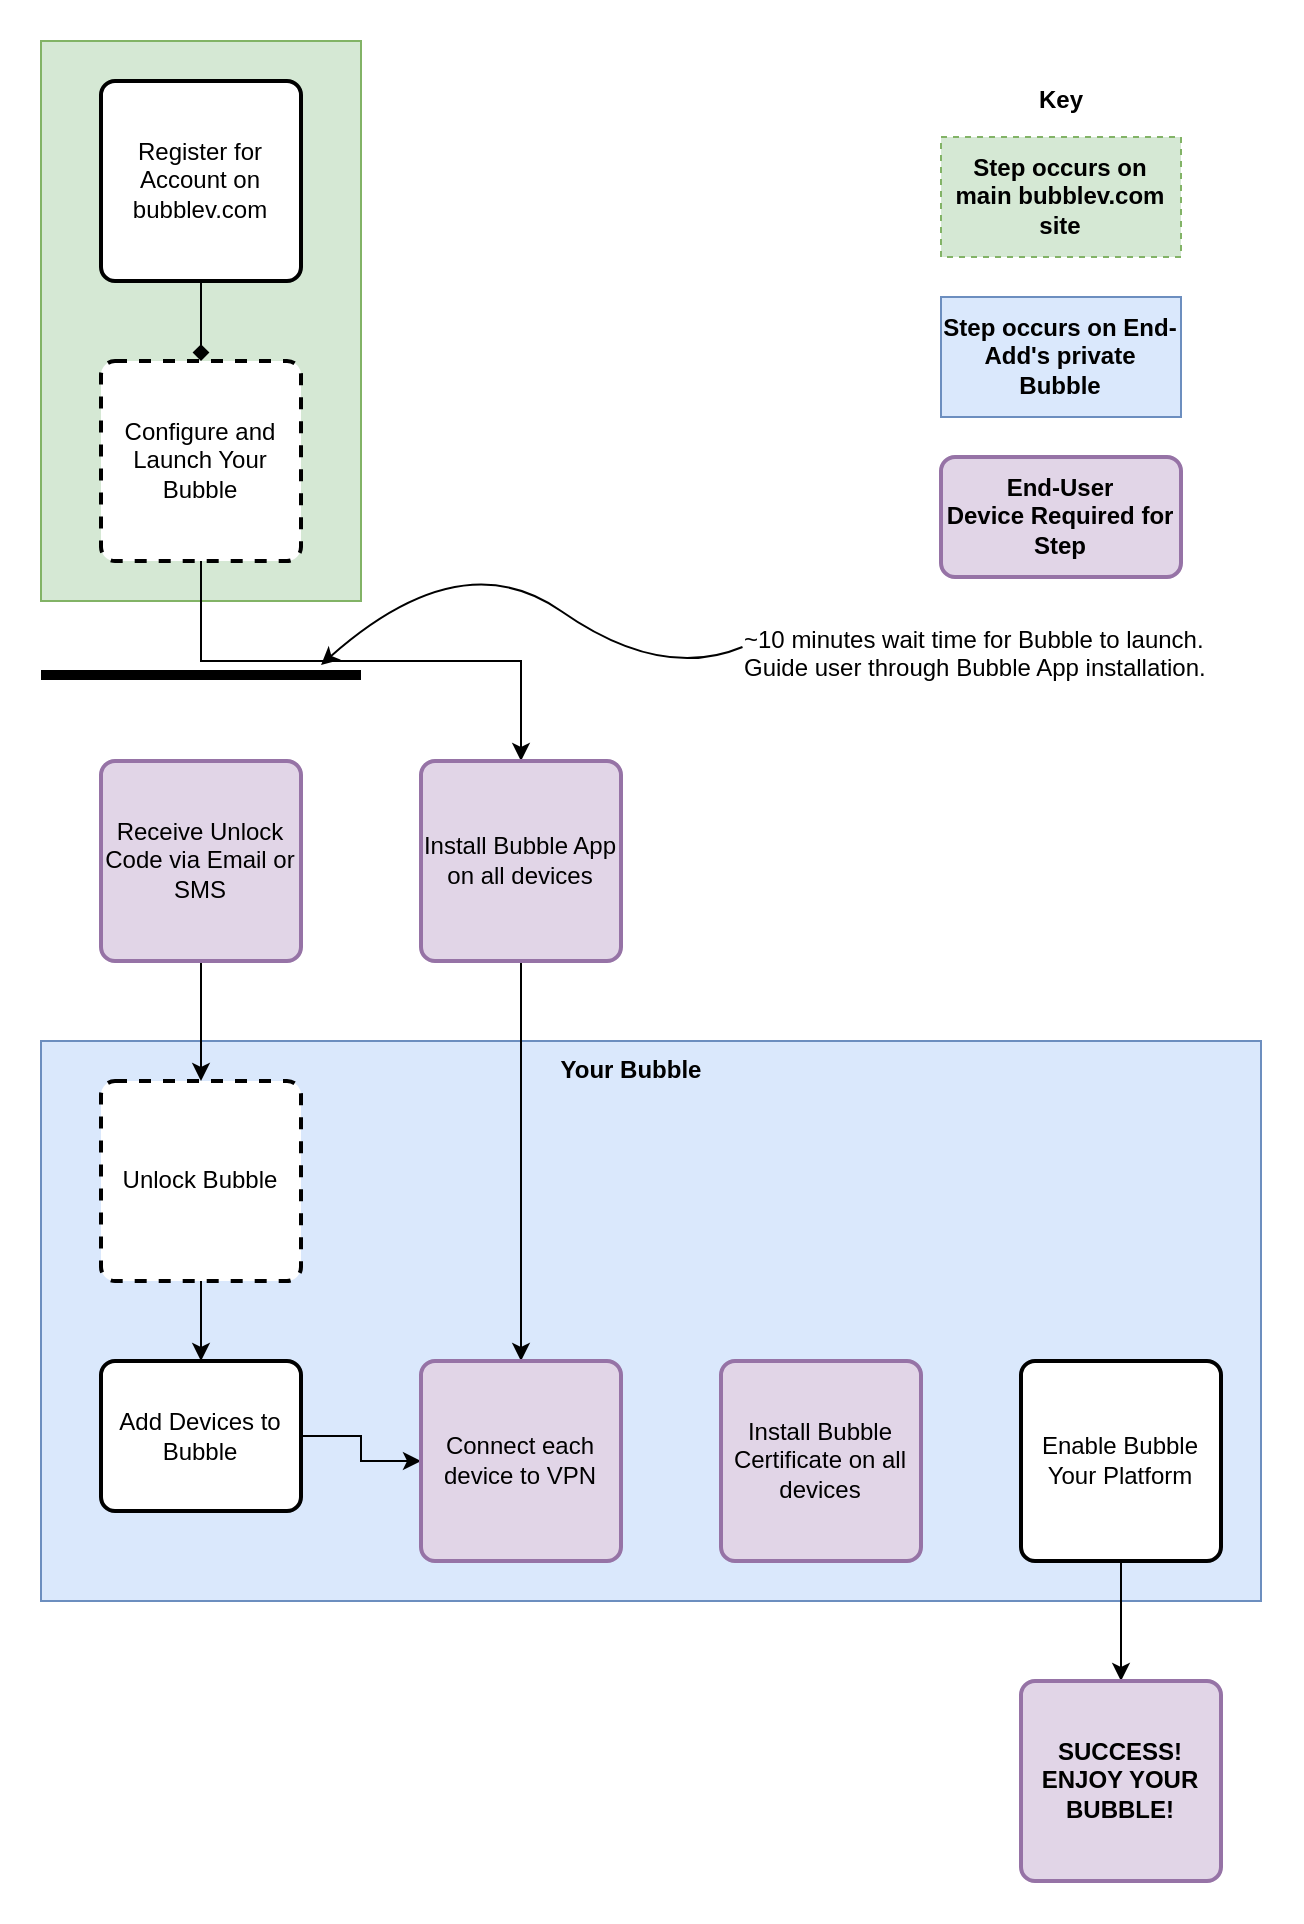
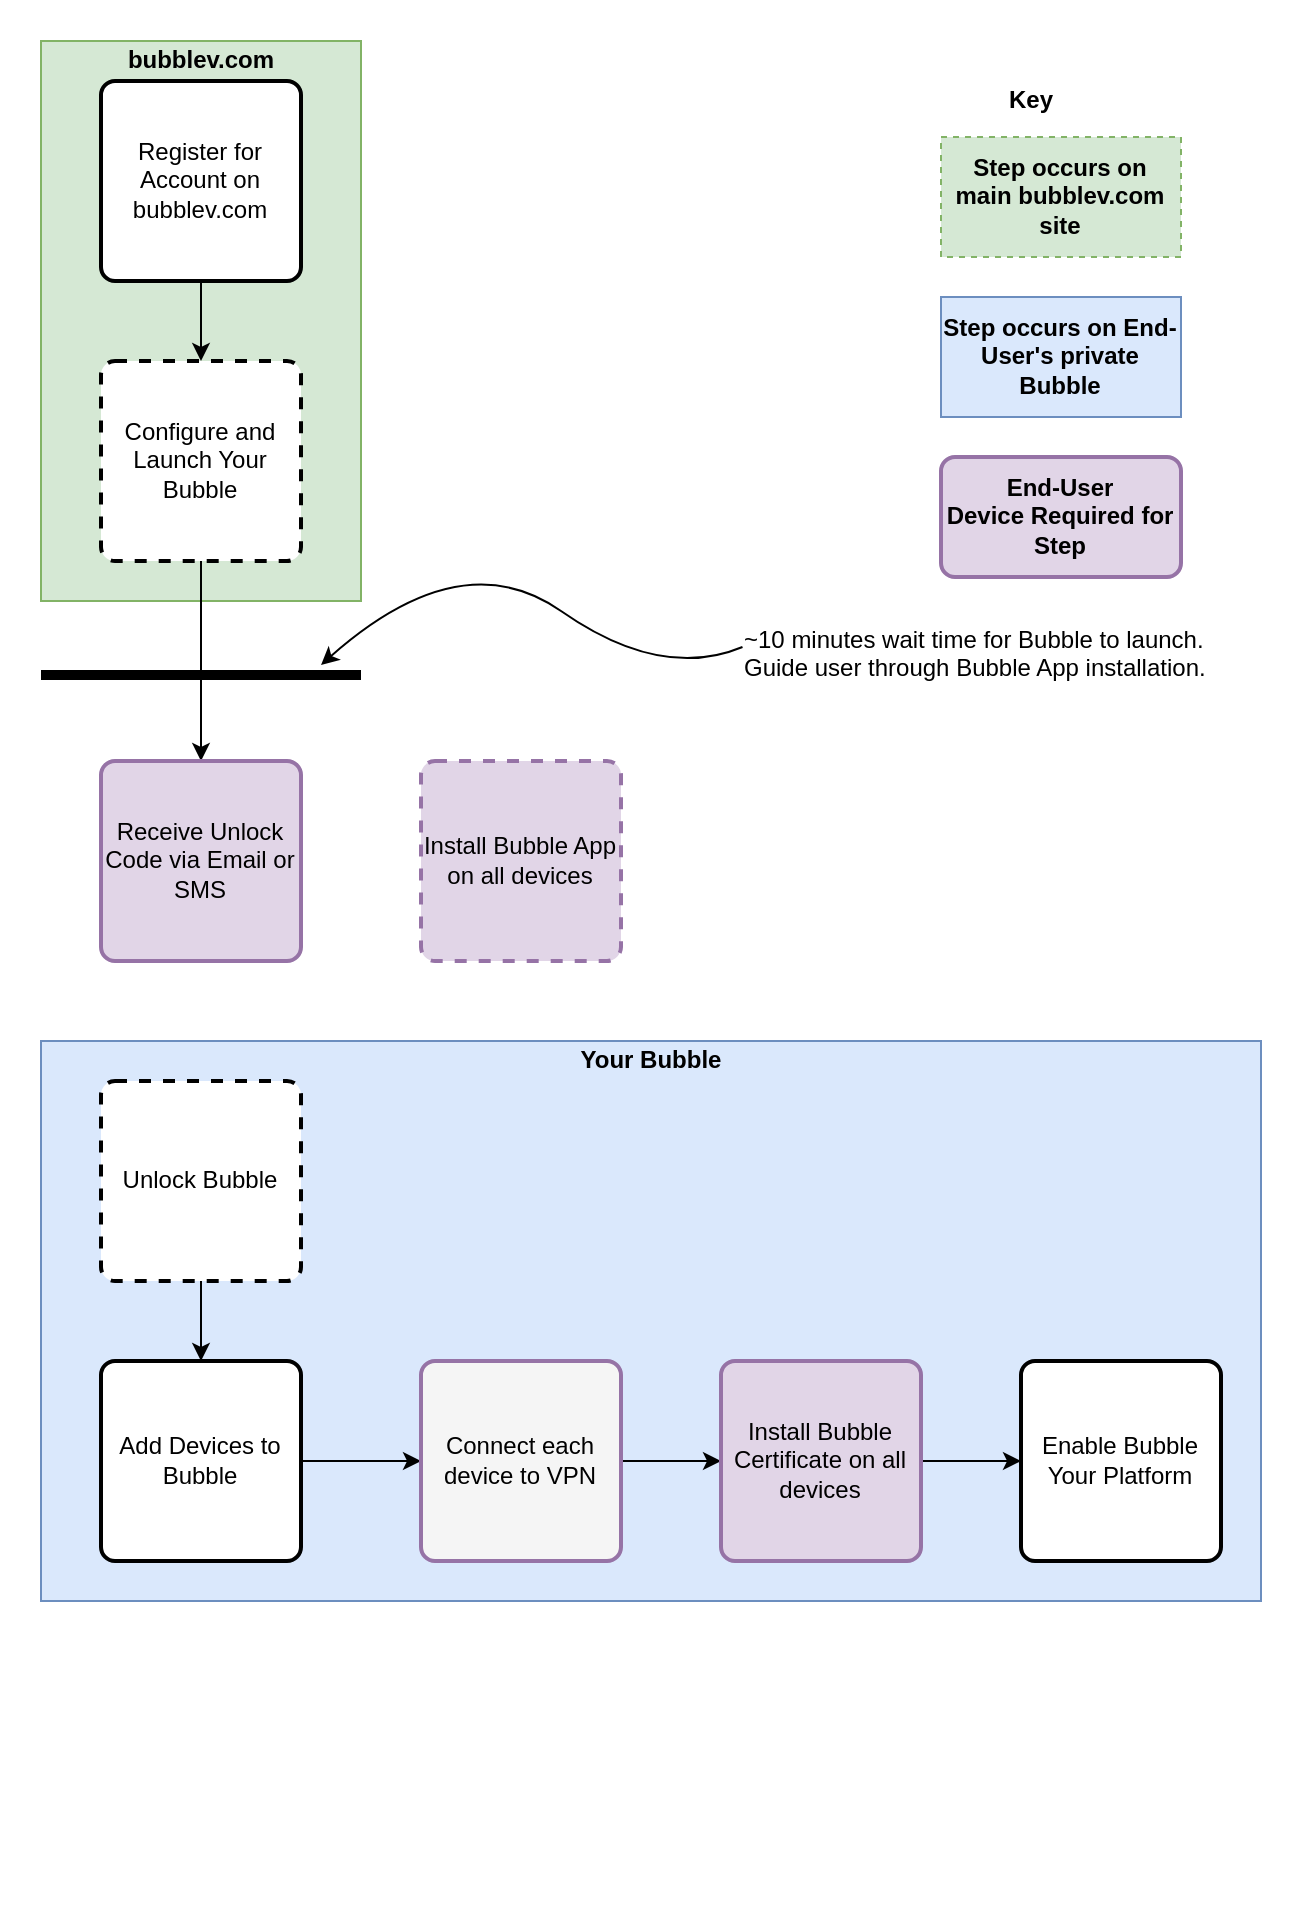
node "bubblev.com": added
node "Key": moved (1061, 101) -> (1031, 101)
edge "Register for Account on bubblev.com" -> "Configure and Launch Your Bubble": arrowhead diamond -> classic
node "Step occurs on End-Add's private Bubble": label "Step occurs on End-Add's private Bubble" -> "Step occurs on End-User's private Bubble"
edge "Configure and Launch Your Bubble" -> "Install Bubble App on all devices": now "Configure and Launch Your Bubble" -> "Receive Unlock Code via Email or SMS"
node "Install Bubble App on all devices": style solid -> dashed
edge "Receive Unlock Code via Email or SMS" -> "Unlock Bubble": removed
node "Your Bubble": moved (631, 1071) -> (651, 1061)
edge "Install Bubble App on all devices" -> "Connect each device to VPN": removed
node "Add Devices to Bubble": size 200x150 -> 200x200
node "Connect each device to VPN": fillcolor #e1d5e7 -> #f5f5f5
edge "Connect each device to VPN" -> "Install Bubble Certificate on all devices": added
edge "Install Bubble Certificate on all devices" -> "Enable Bubble Your Platform": added
edge "Enable Bubble Your Platform" -> "SUCCESS! ENJOY YOUR BUBBLE!": removed
node "SUCCESS! ENJOY YOUR BUBBLE!": removed
